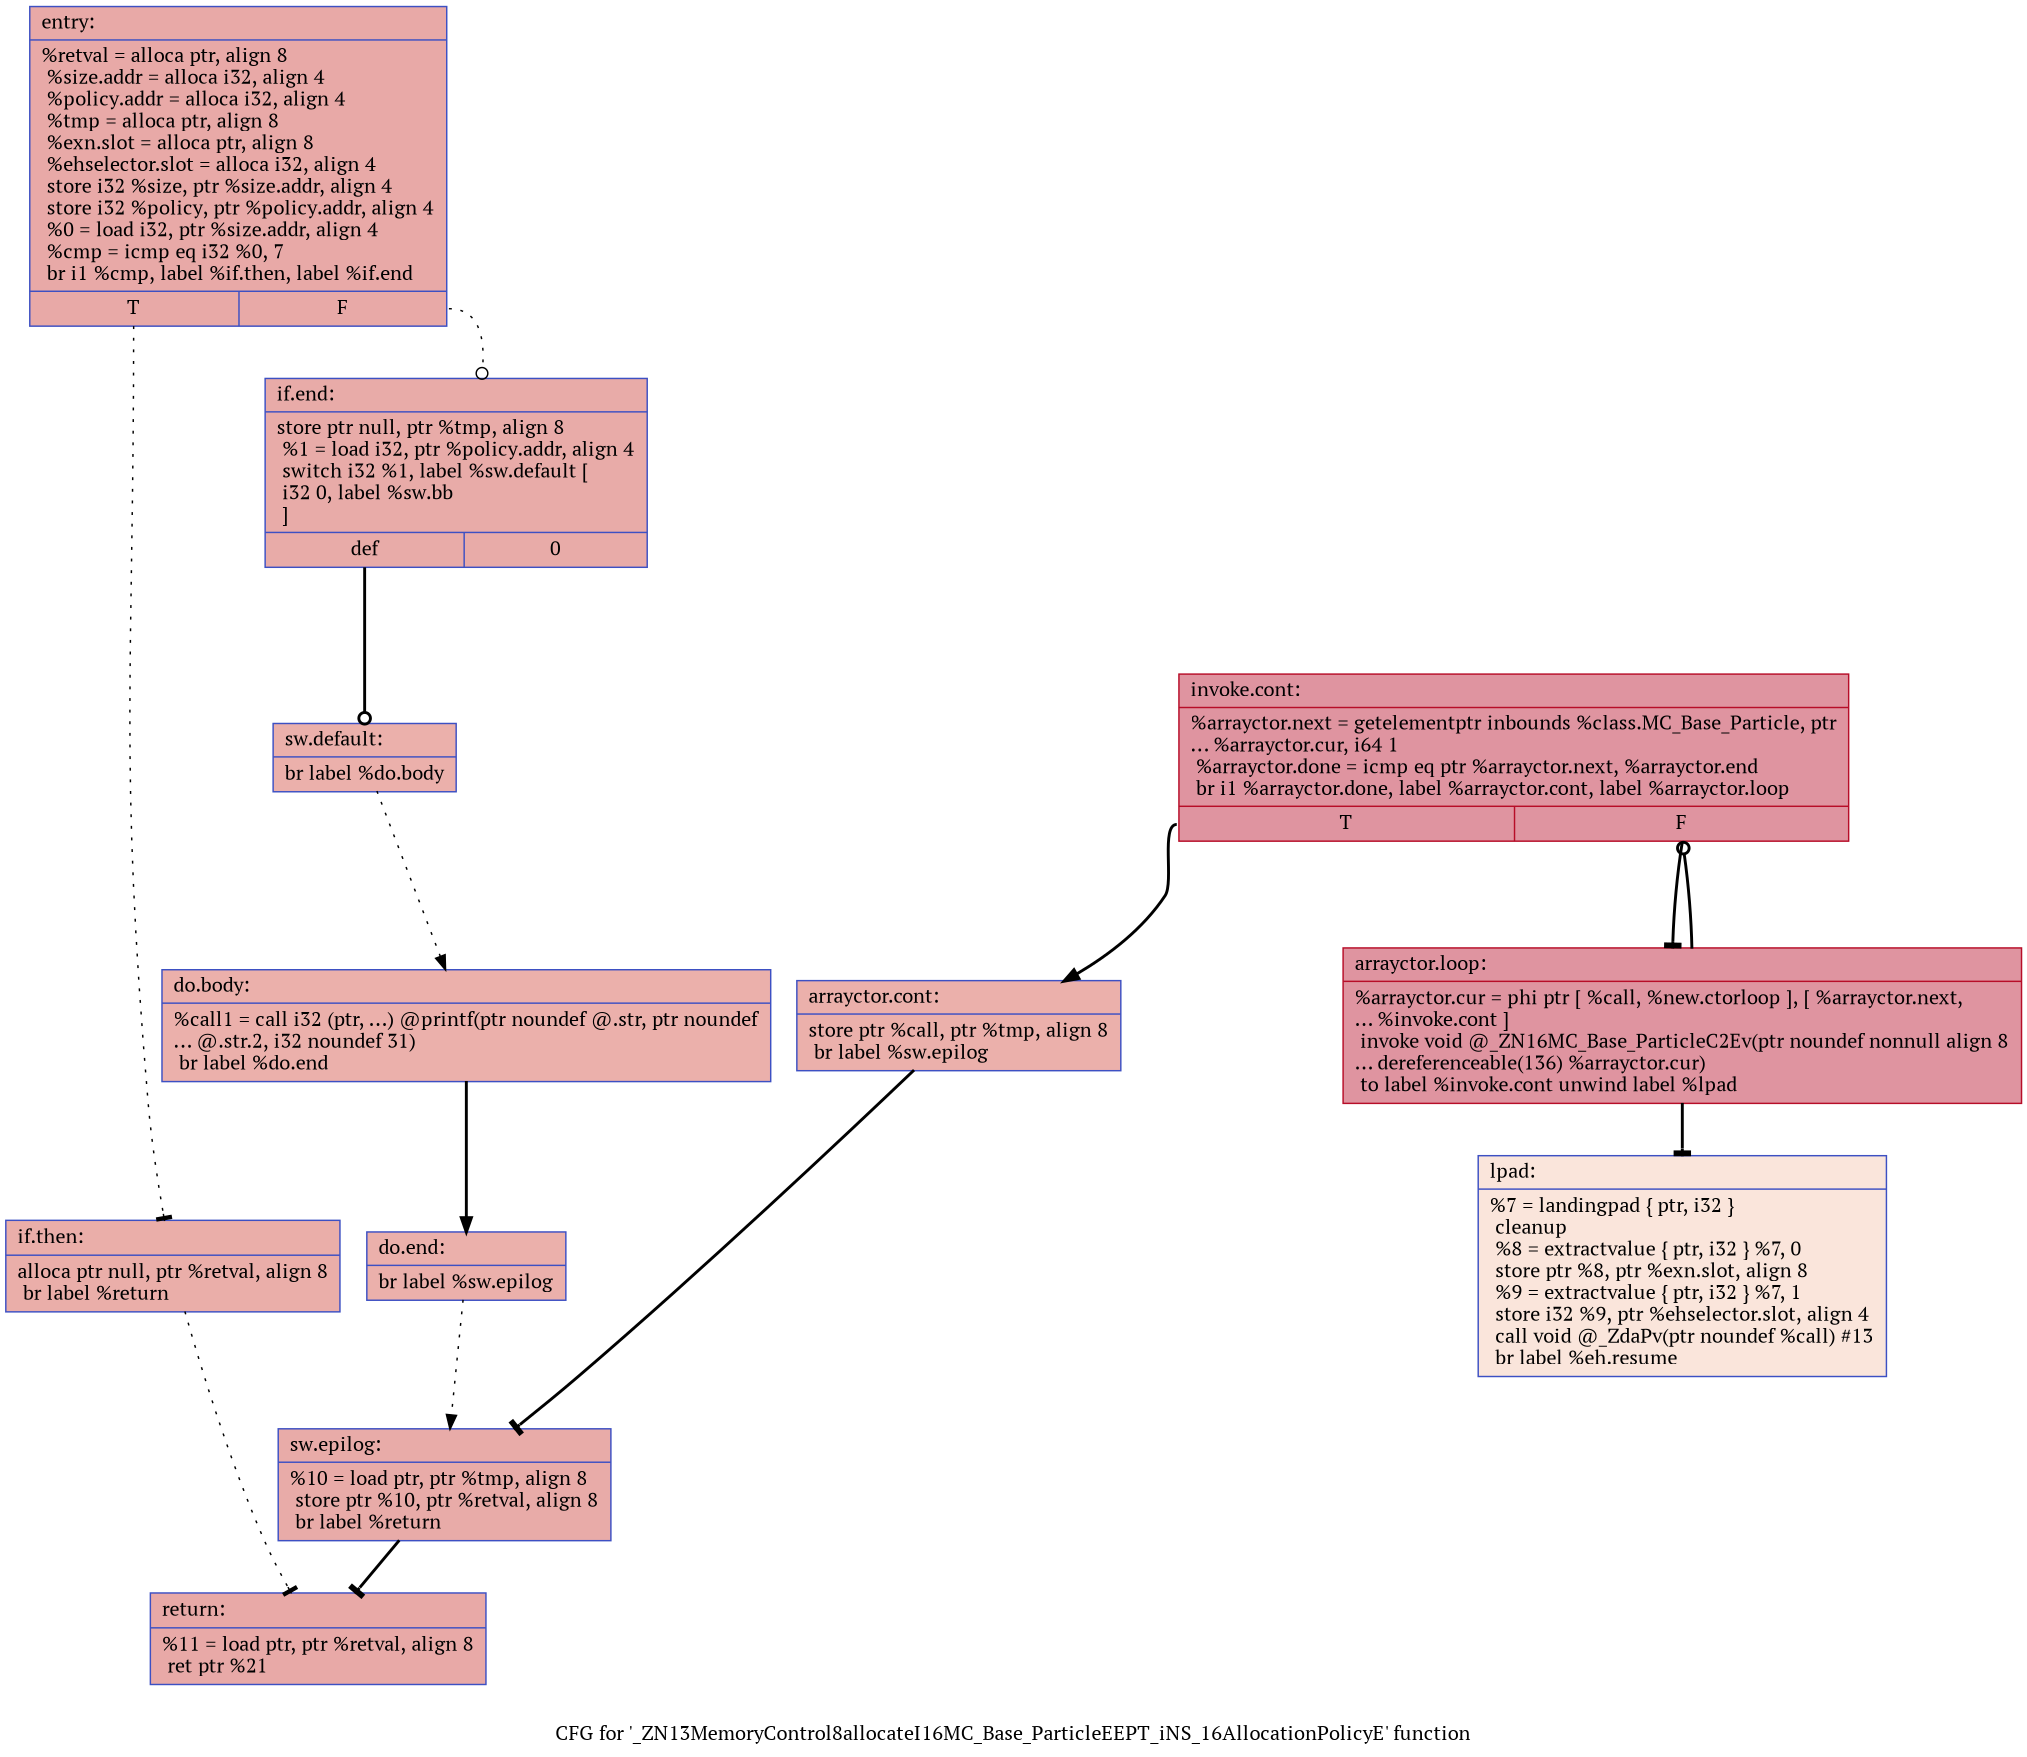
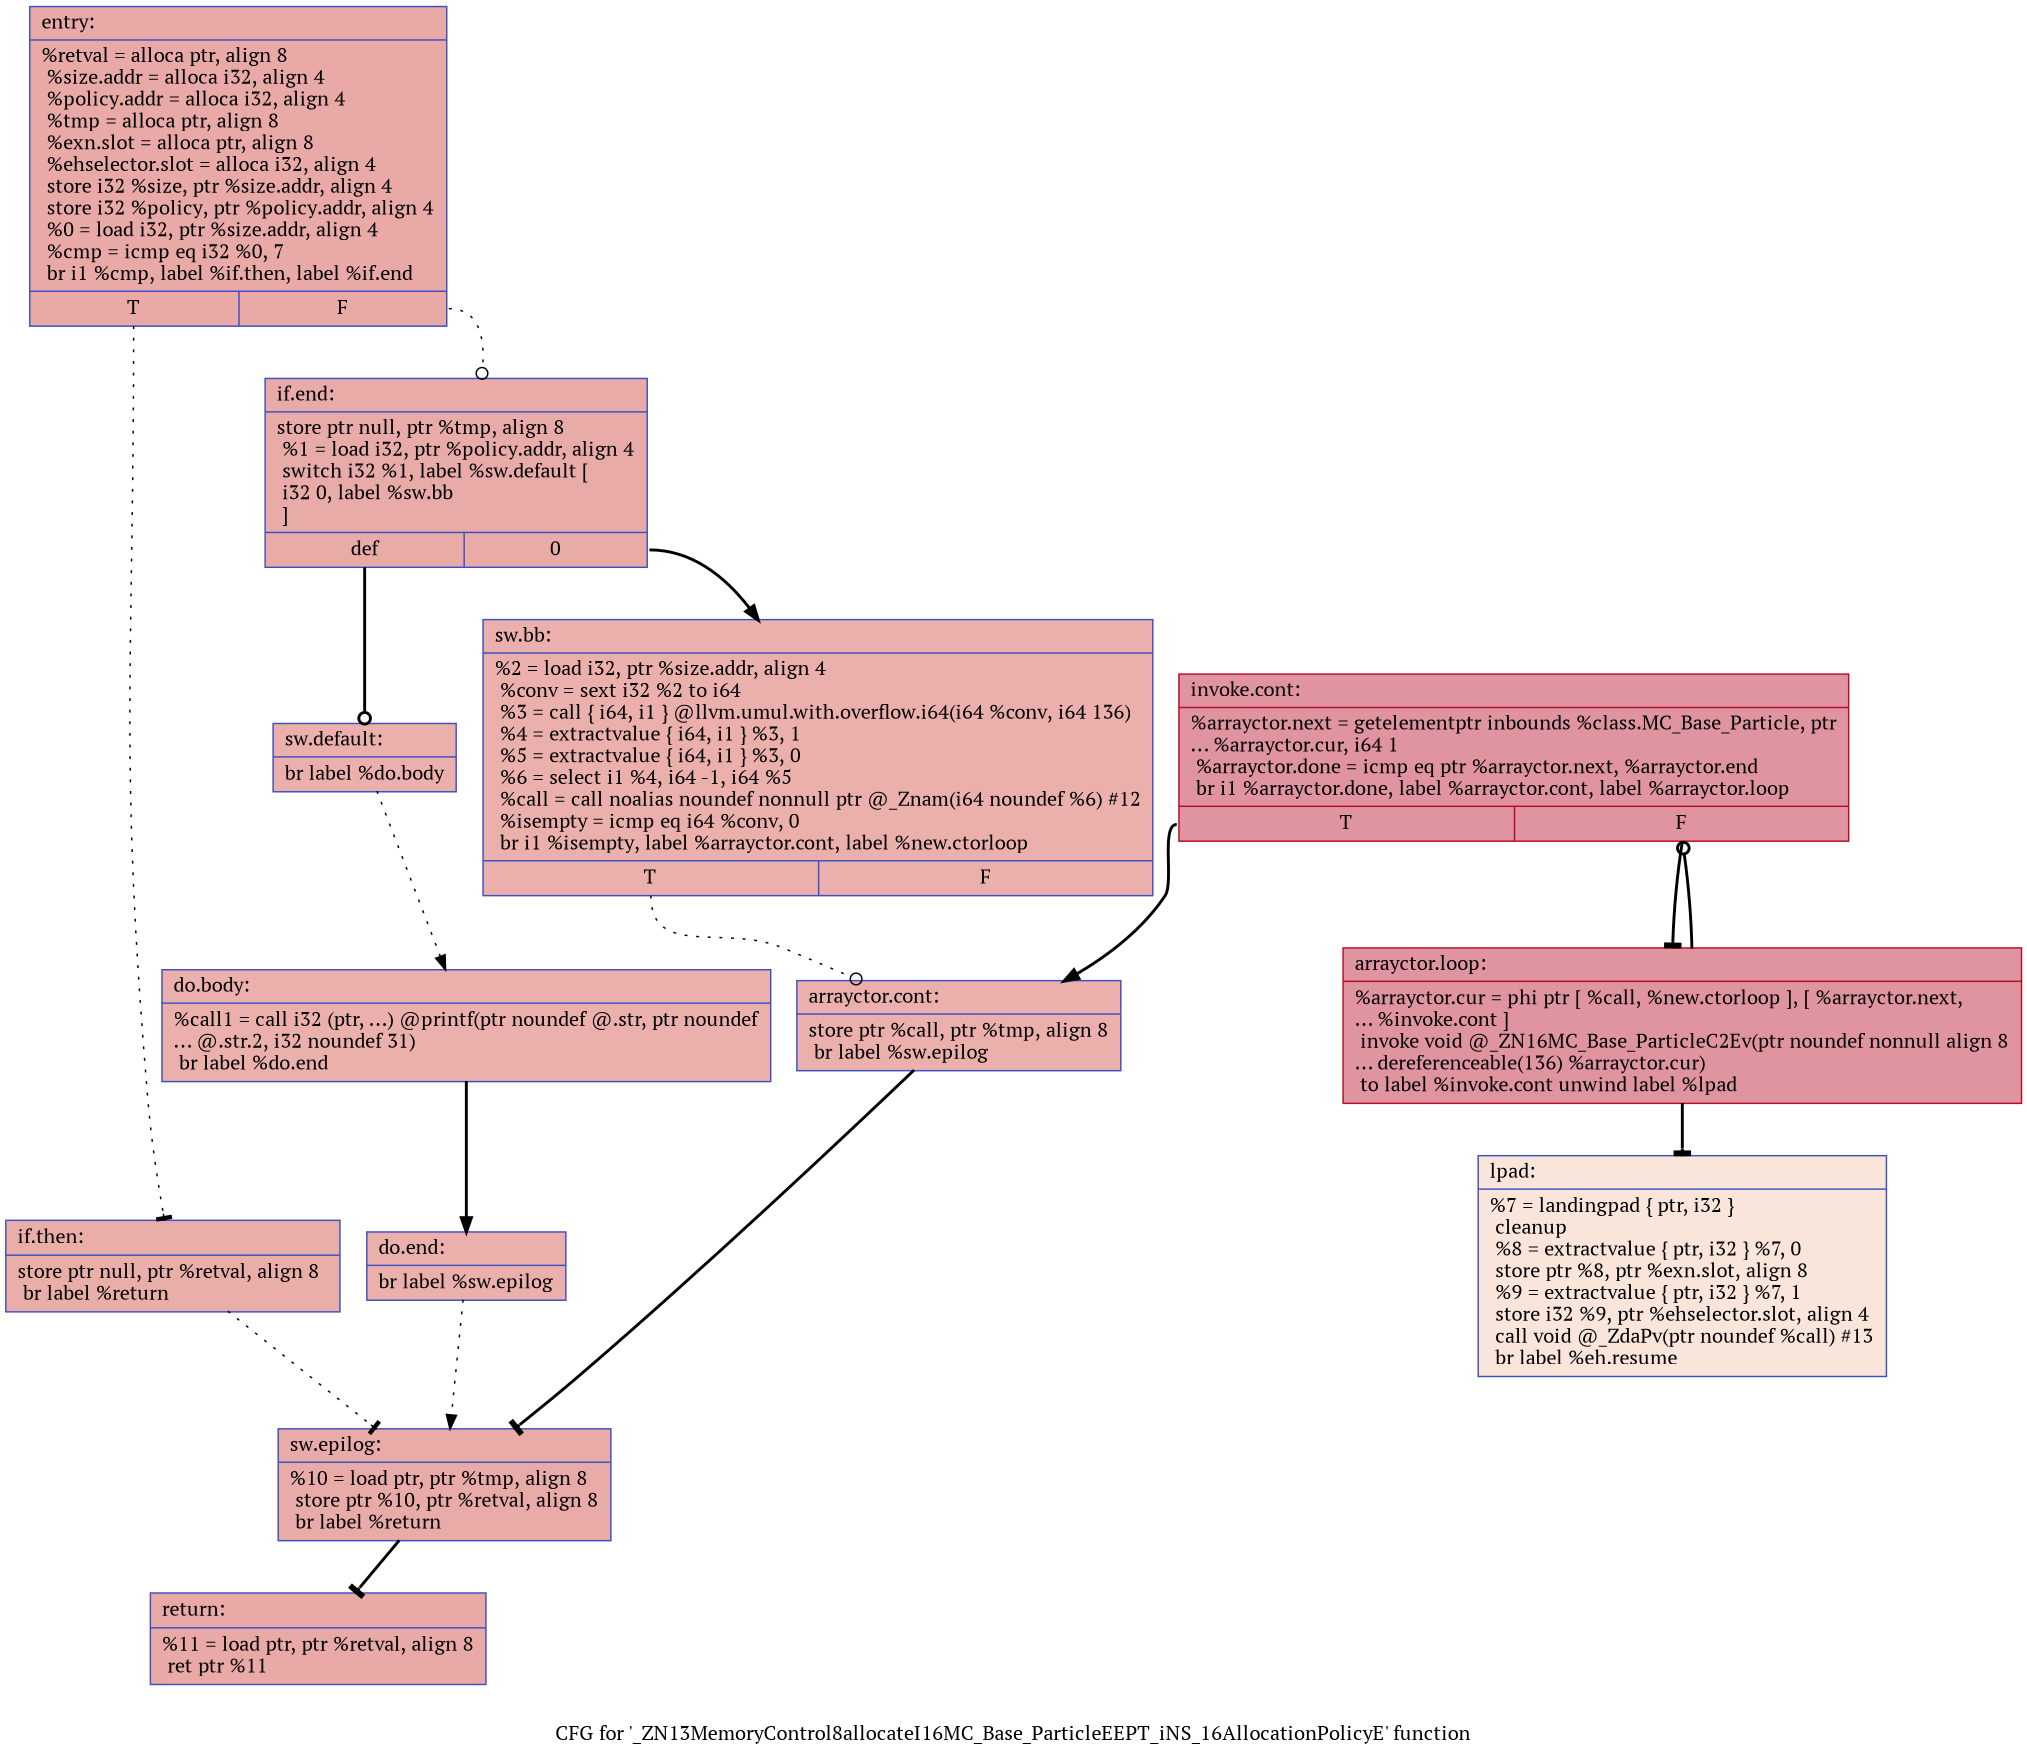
node "sw.bb:": added
node "if.then:": text "alloca ptr null, ptr %retval, align 8" -> "store ptr null, ptr %retval, align 8"
edge "if.then:" -> "return:": now "if.then:" -> "sw.epilog:"
node "return:": text "ret ptr %21" -> "ret ptr %11"
